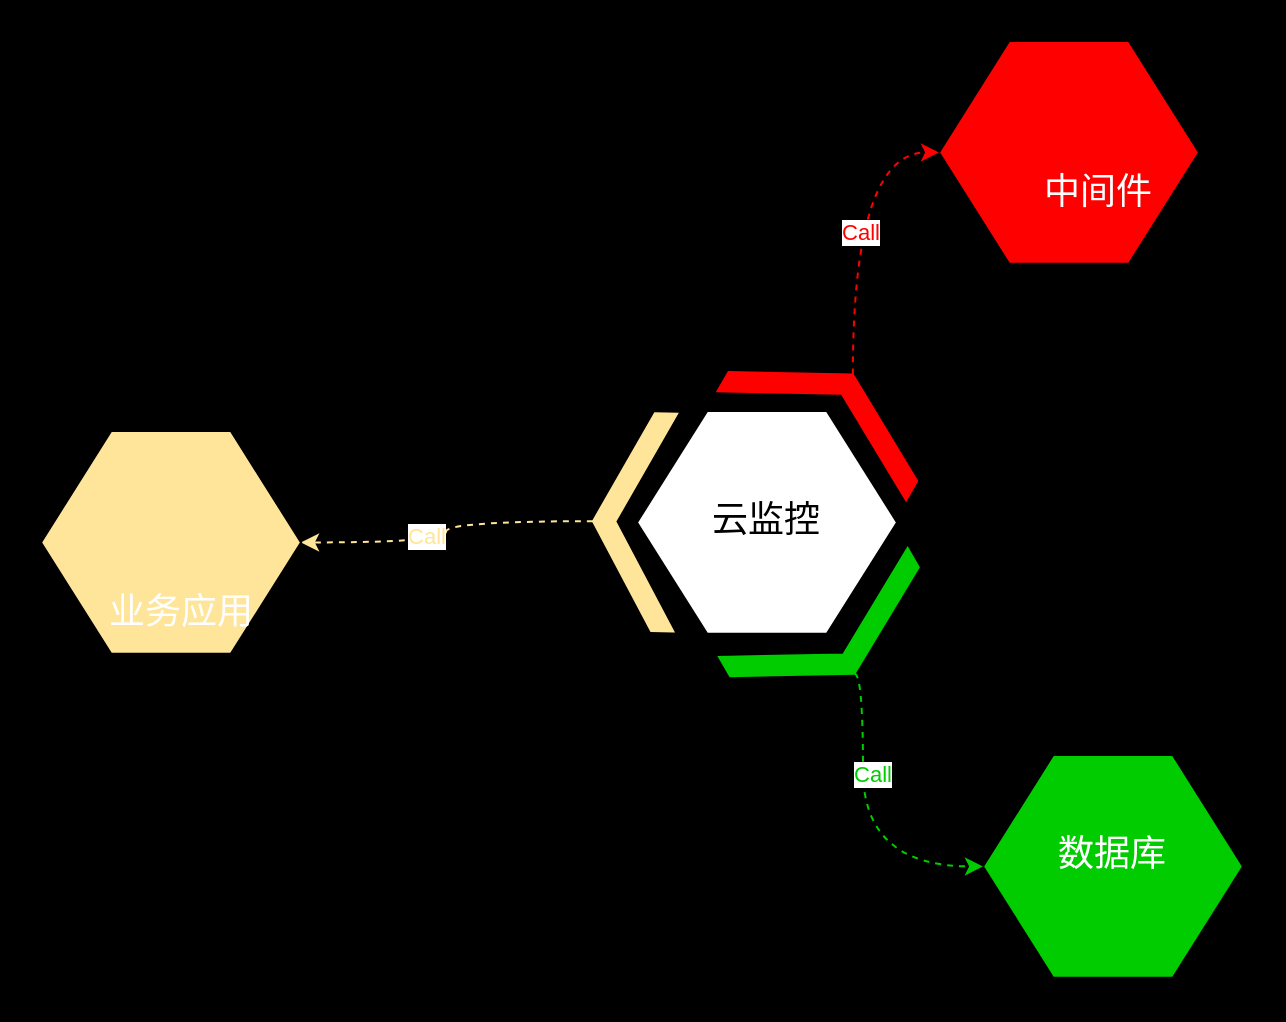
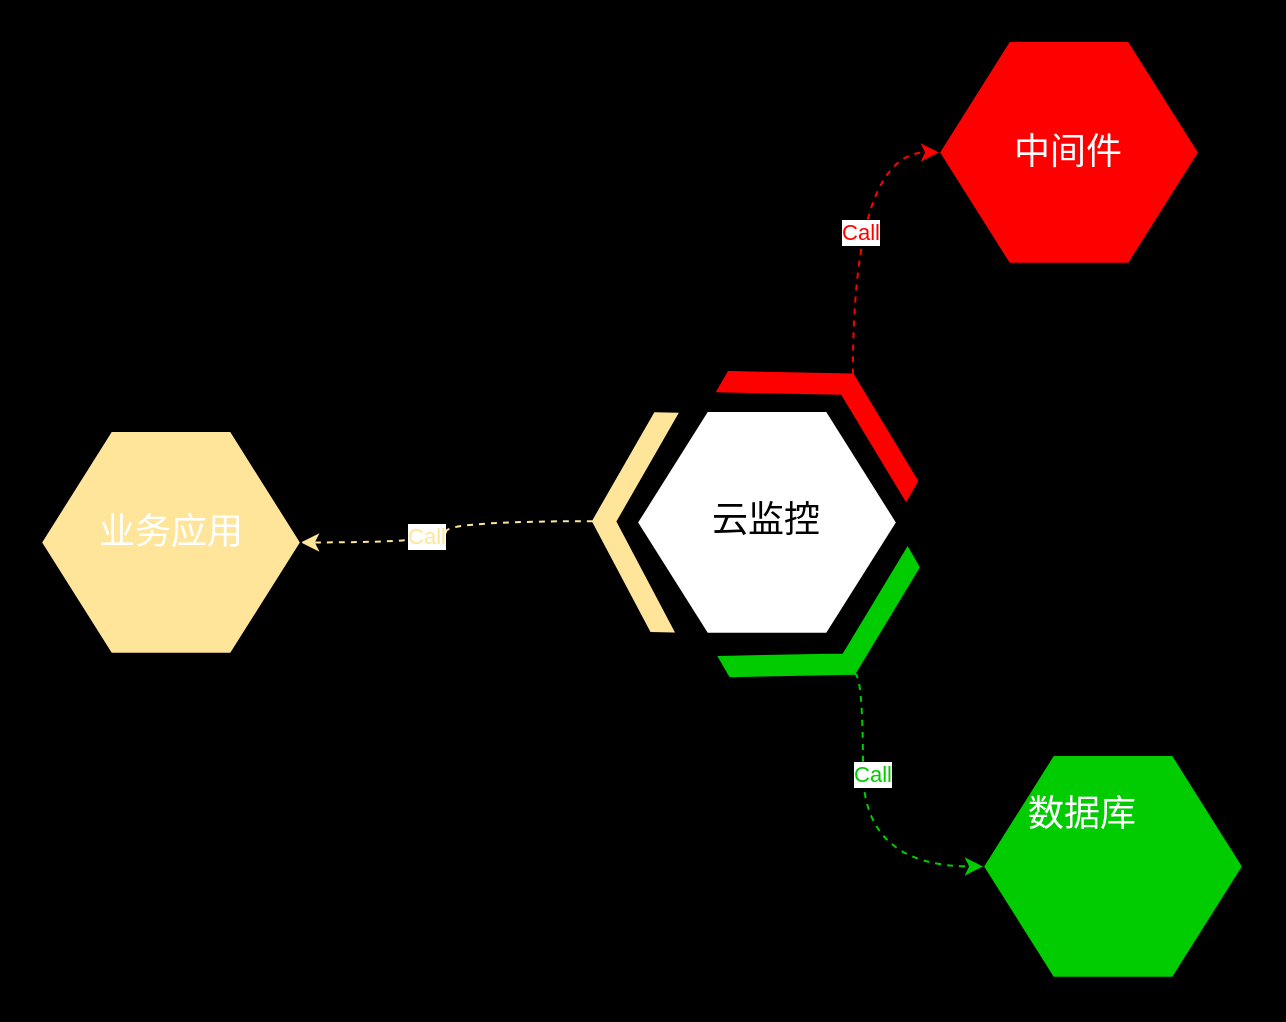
node "中间件": moved (1099, 192) -> (1069, 152)
node "业务应用": moved (181, 613) -> (171, 533)
node "数据库": moved (1113, 855) -> (1083, 815)
